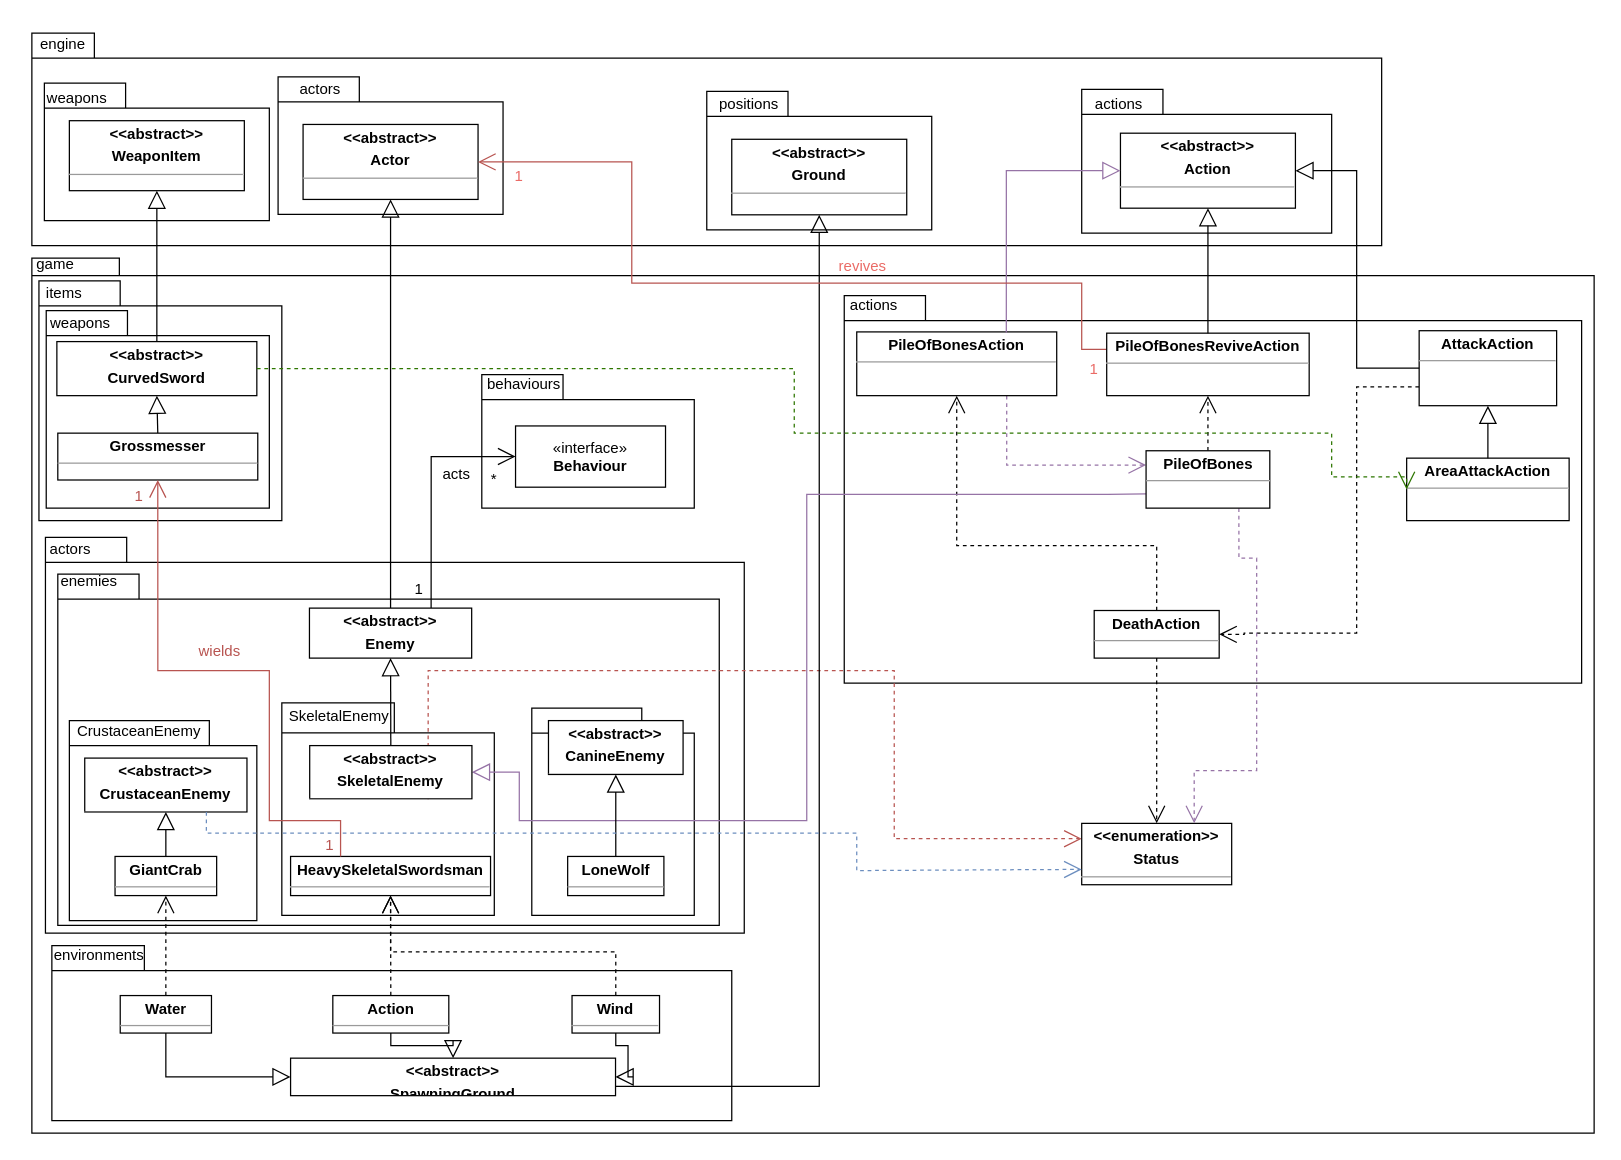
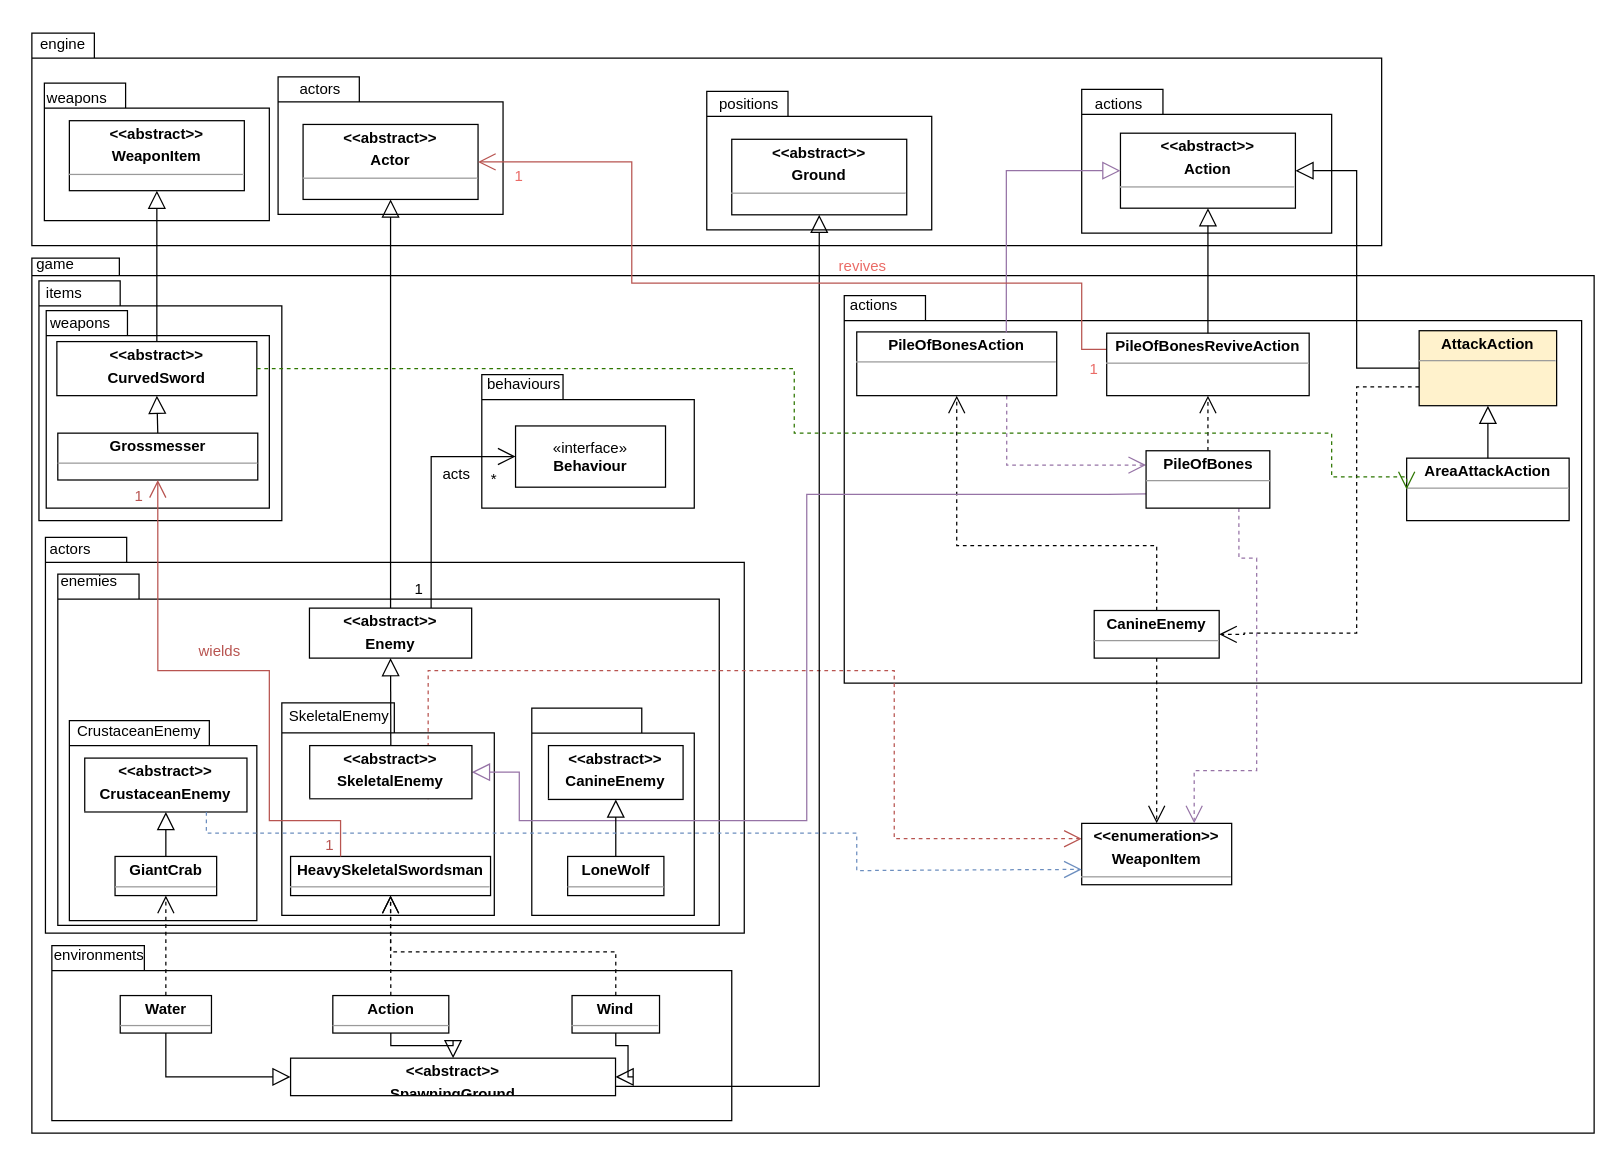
node "AttackAction": fillcolor #ffffff -> #fff2cc
node "DeathAction": label "DeathAction" -> "CanineEnemy"
node "<<abstract>> CanineEnemy": moved (616, 748) -> (616, 773)
node "<<enumeration>> Status": label "<<enumeration>> Status" -> "<<enumeration>> WeaponItem"
